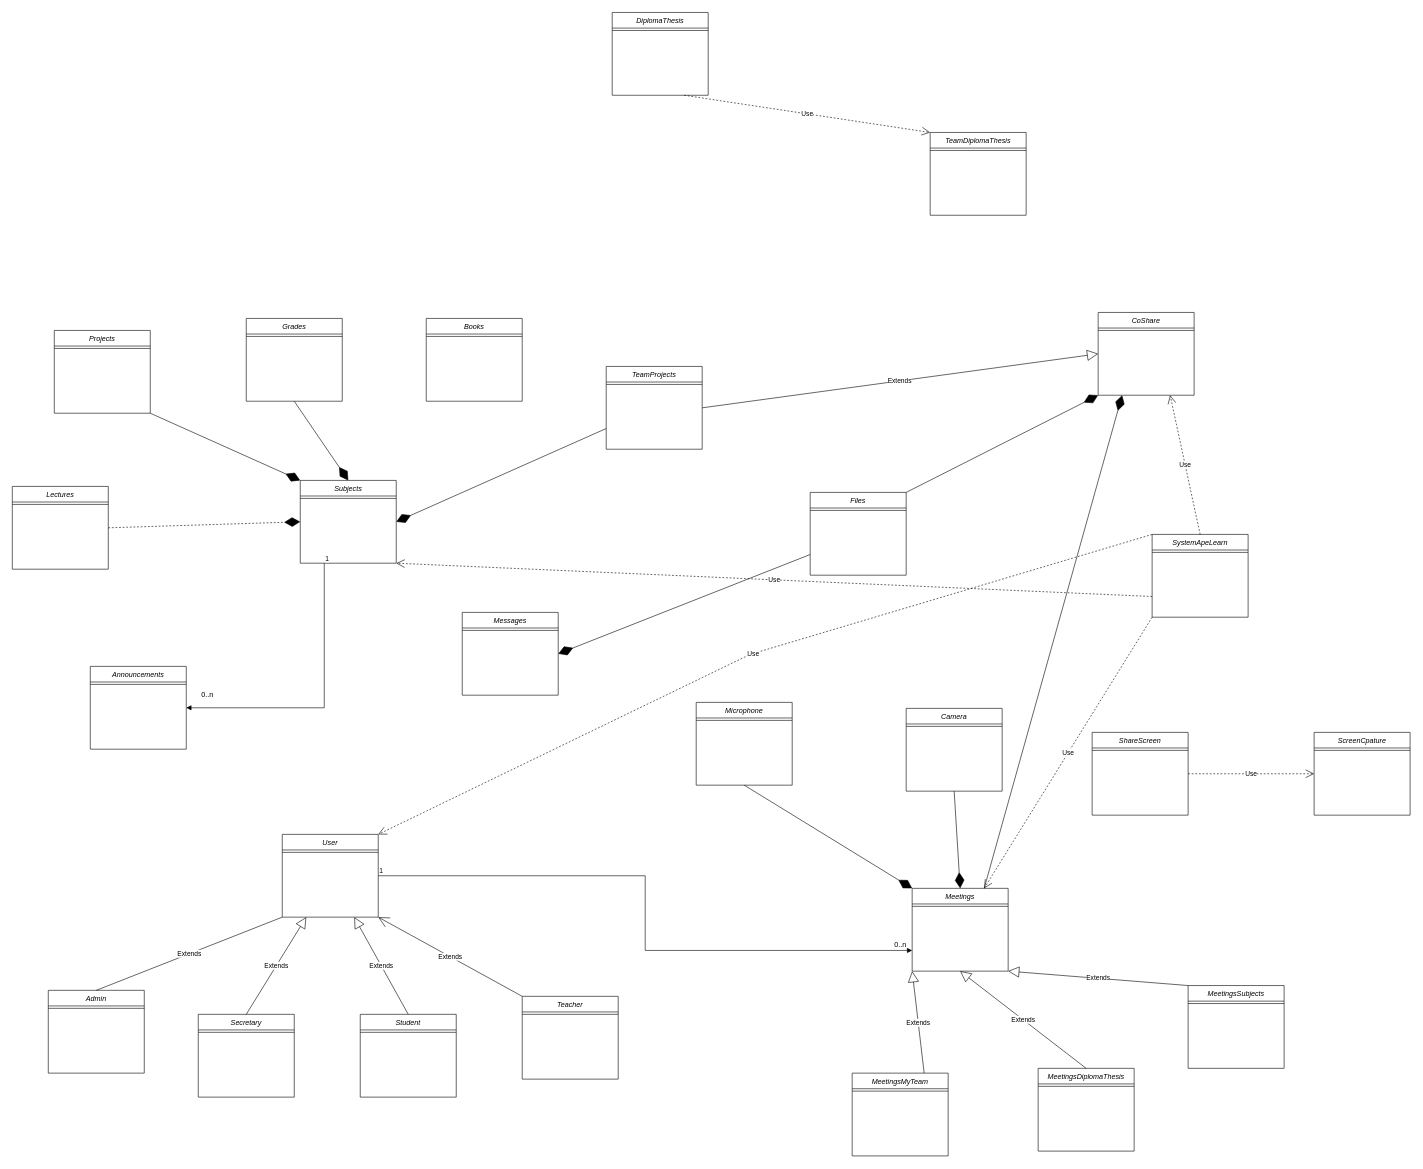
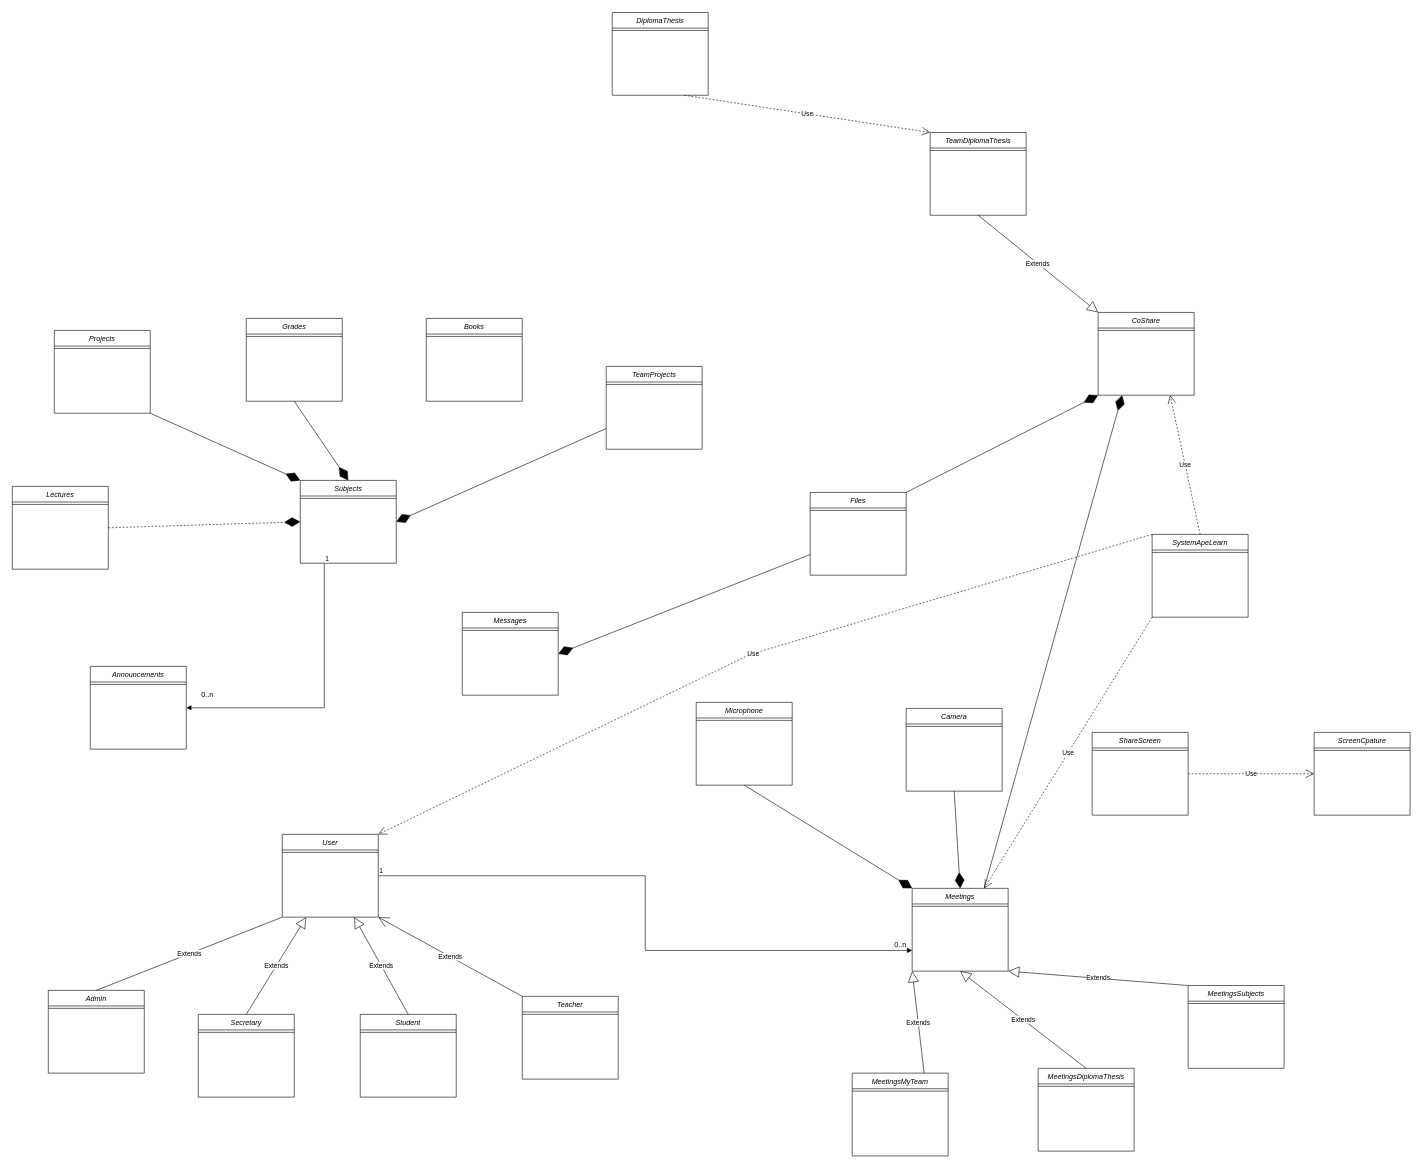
edge "TeamDiplomaThesis" -> "CoShare": added, label "Extends"
edge "TeamProjects" -> "CoShare": removed, label "Extends"
edge "SystemApeLearn" -> "Subjects": removed, label "Use"
